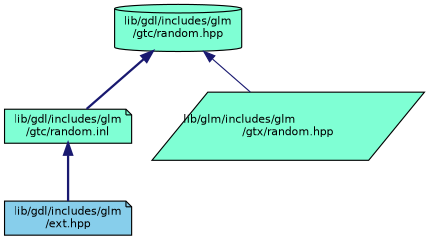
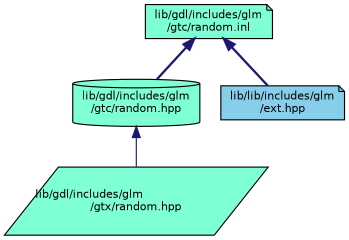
edge "lib/gdl/includes/glm /gtc/random.inl" -> "lib/gdl/includes/glm /gtc/random.hpp": reversed
node "lib/glm/includes/glm /gtx/random.hpp": label "lib/glm/includes/glm /gtx/random.hpp" -> "lib/gdl/includes/glm /gtx/random.hpp"
node "lib/gdl/includes/glm /ext.hpp": label "lib/gdl/includes/glm /ext.hpp" -> "lib/lib/includes/glm /ext.hpp"
